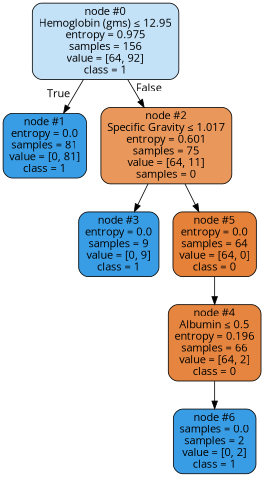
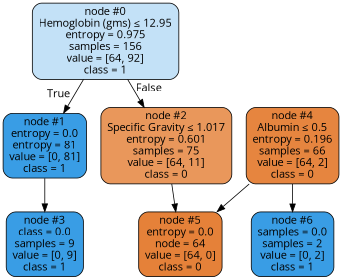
node "node #1": text "samples = 81" -> "entropy = 81"
node "node #2": text "samples = 0" -> "class = 0"
edge "node #2" -> "node #3": now "node #1" -> "node #3"
node "node #3": text "entropy = 0.0" -> "class = 0.0"
node "node #5": text "samples = 64" -> "node = 64"
edge "node #5" -> "node #4": reversed
